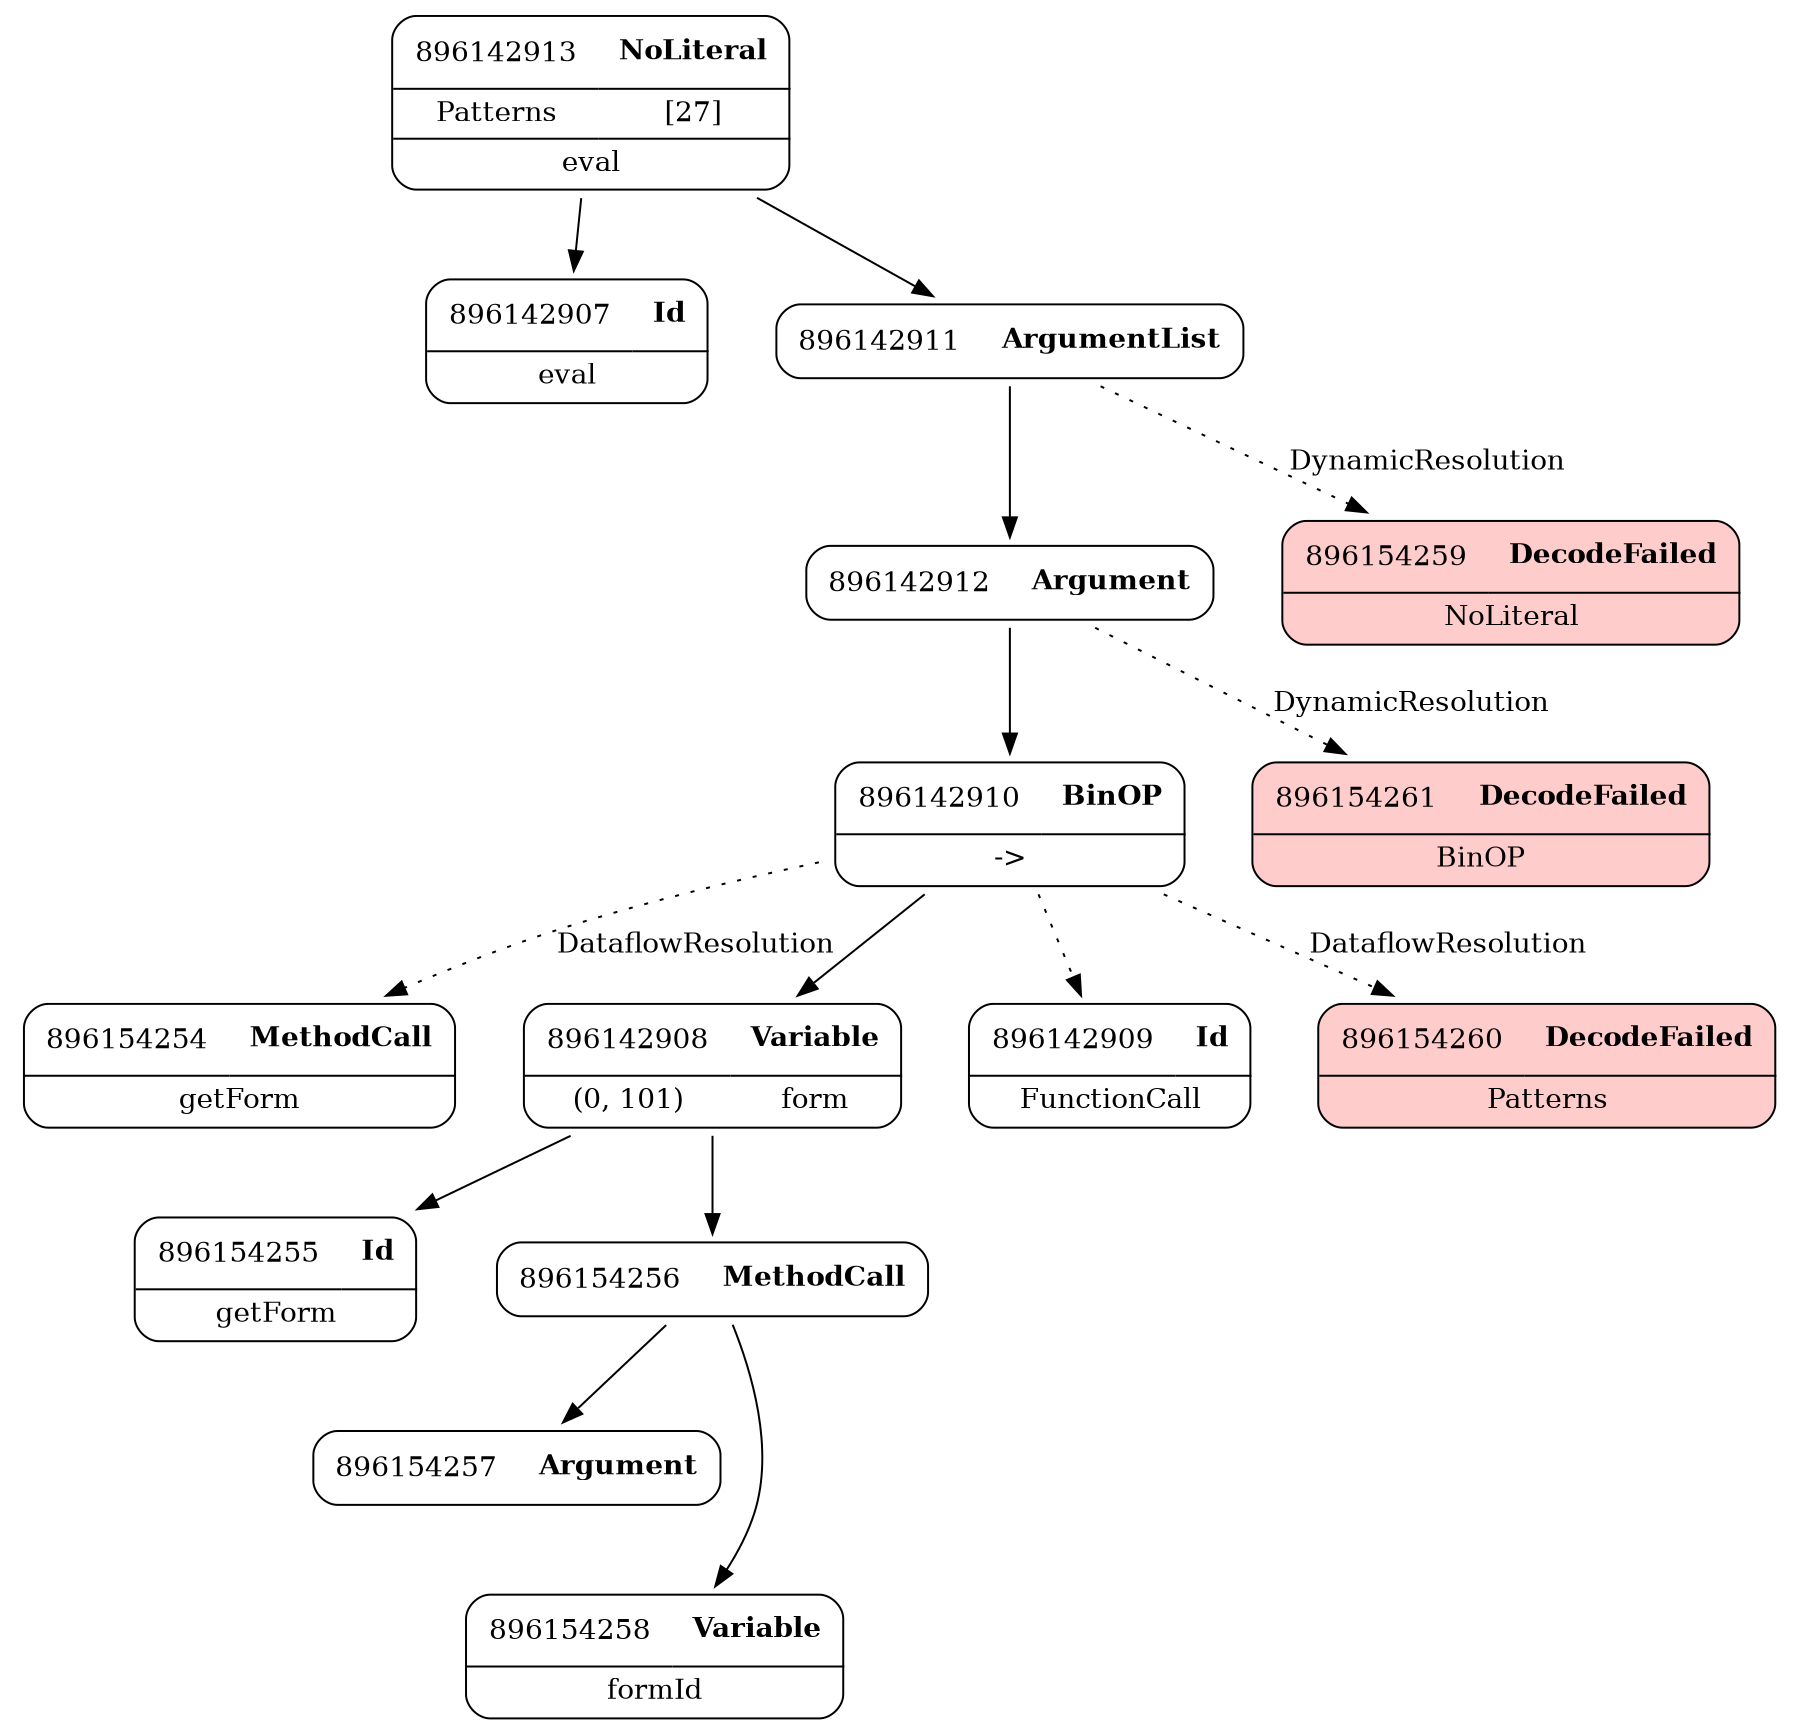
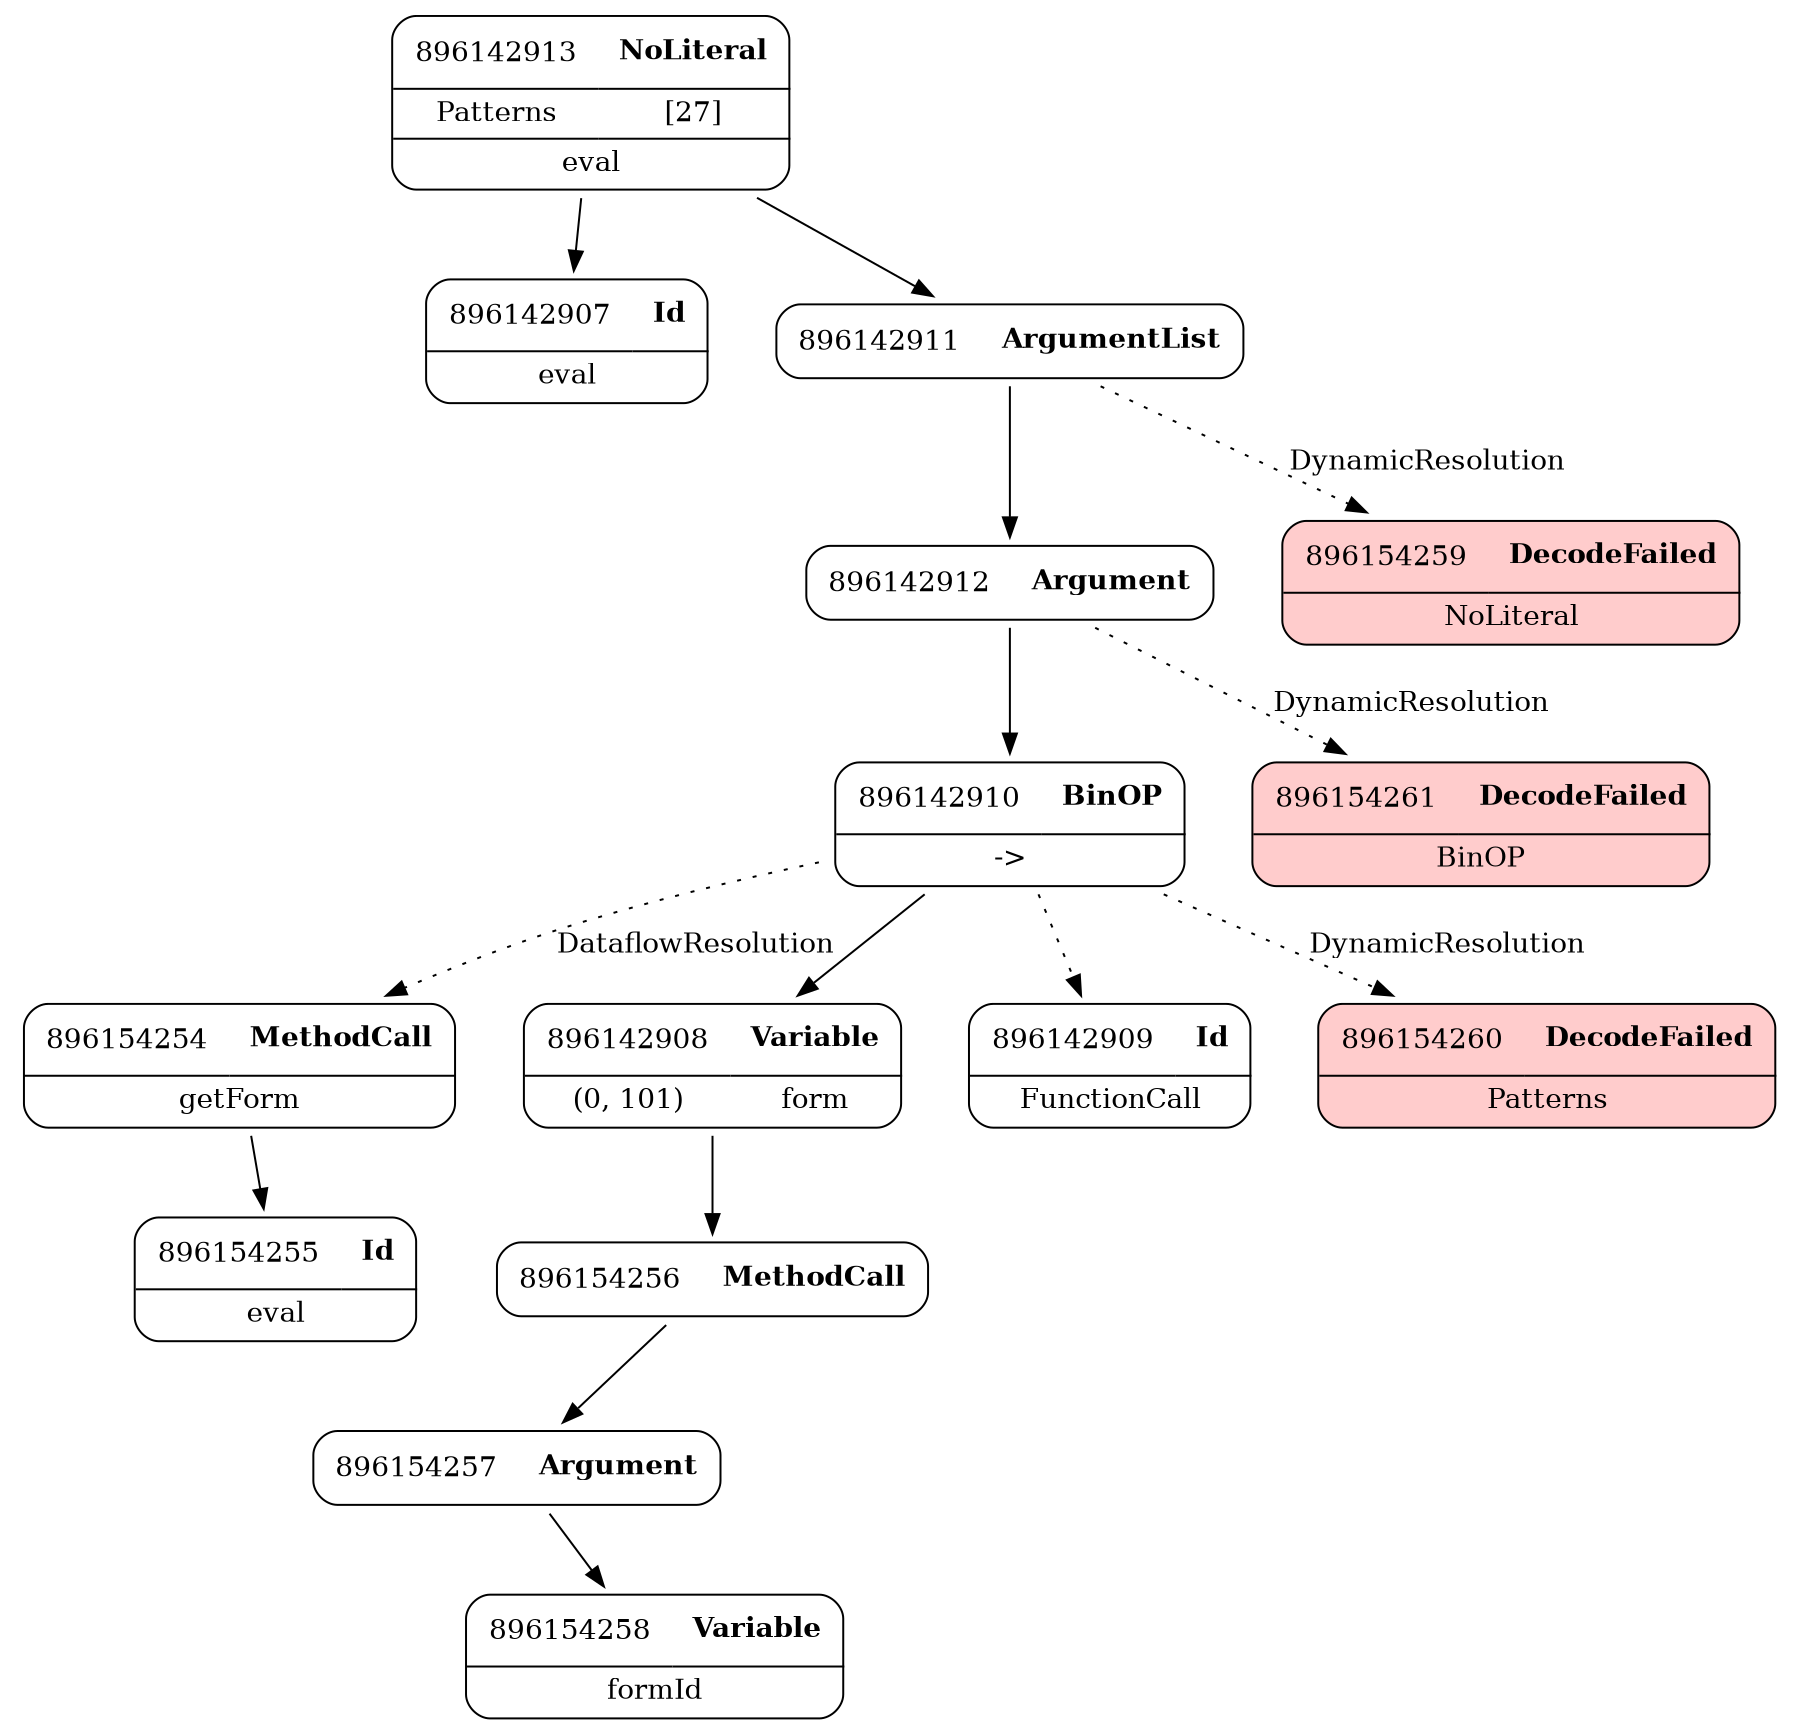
edge "896142910" -> "896154260": label "DataflowResolution" -> "DynamicResolution"
edge "896142908" -> "896154255": now "896154254" -> "896154255"
node "896154255": text "getForm" -> "eval"
edge "896154256" -> "896154258": now "896154257" -> "896154258"
